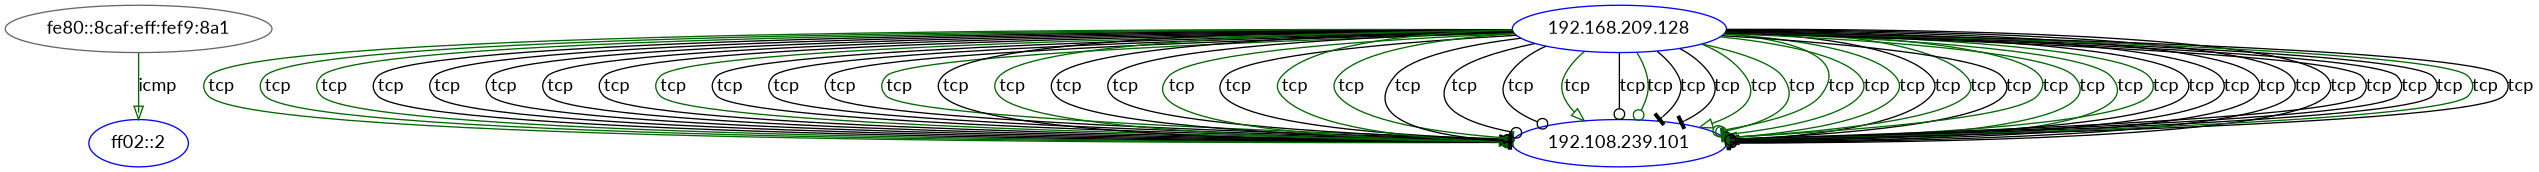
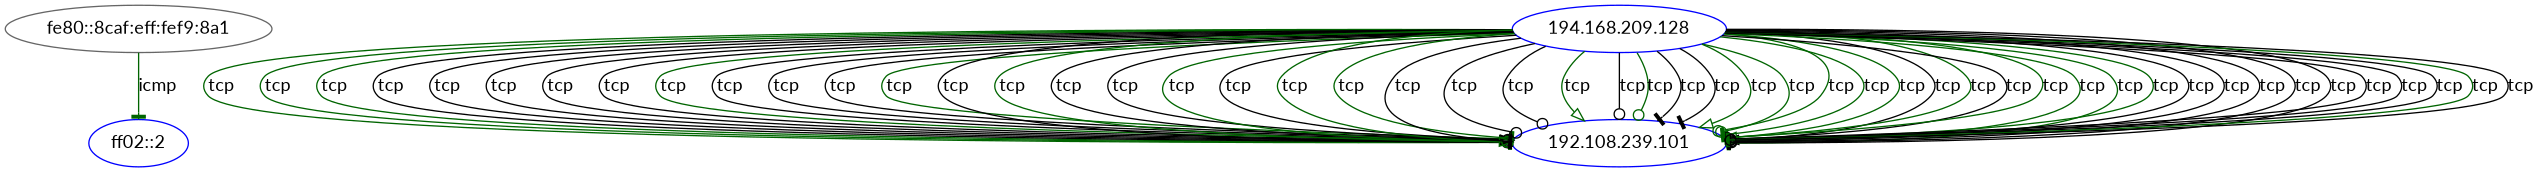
node "192.168.209.128": label "192.168.209.128" -> "194.168.209.128"
edge "fe80::8caf:eff:fef9:8a1" -> "ff02::2": arrowhead onormal -> tee
